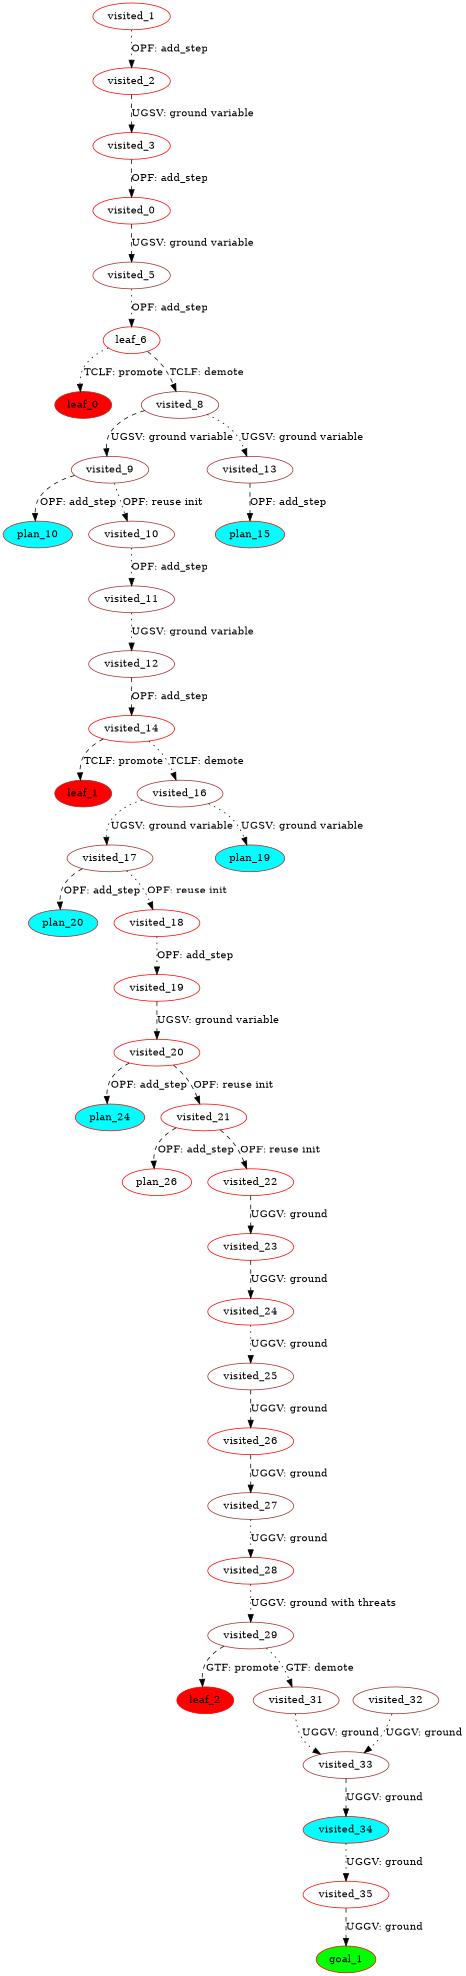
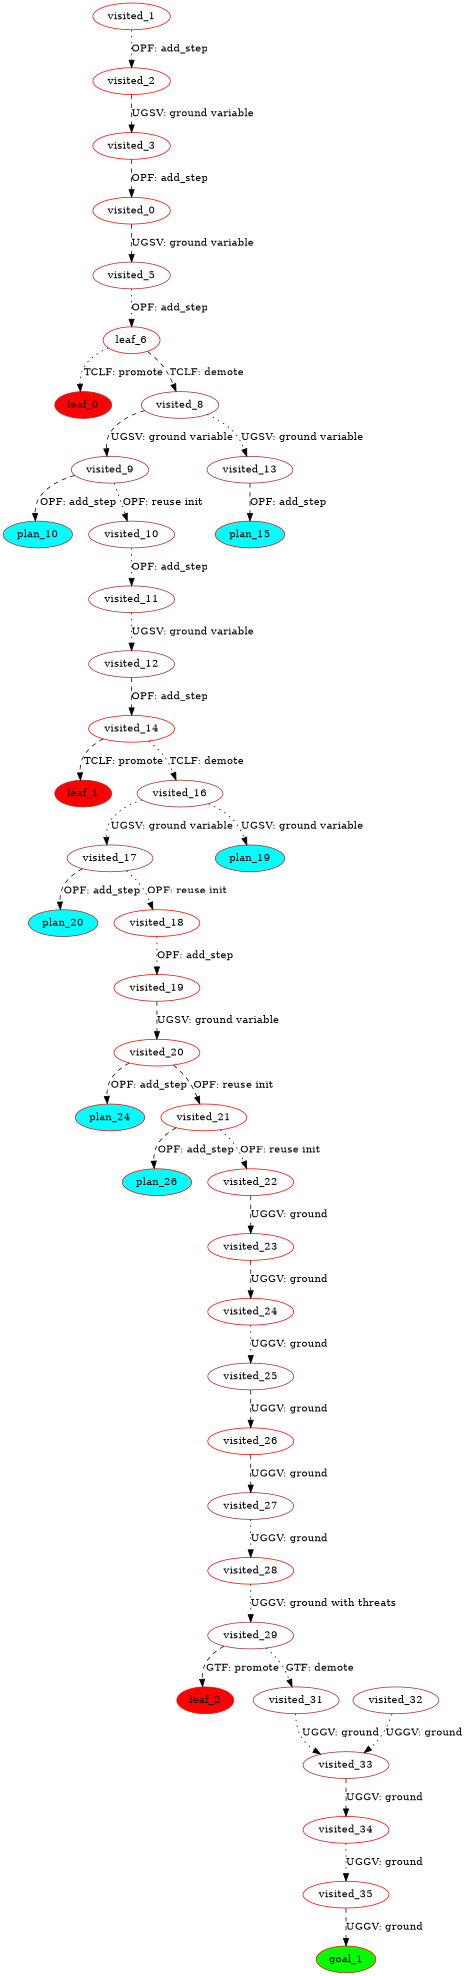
edge "visited_21" -> "visited_22": style dashed -> dotted
node "plan_26": fillcolor white -> cyan
node "visited_34": fillcolor cyan -> white
